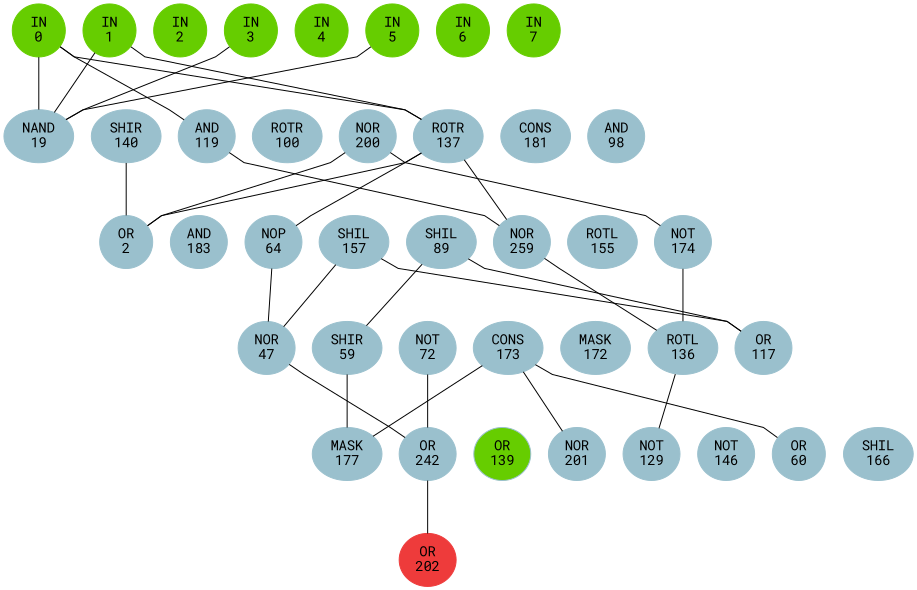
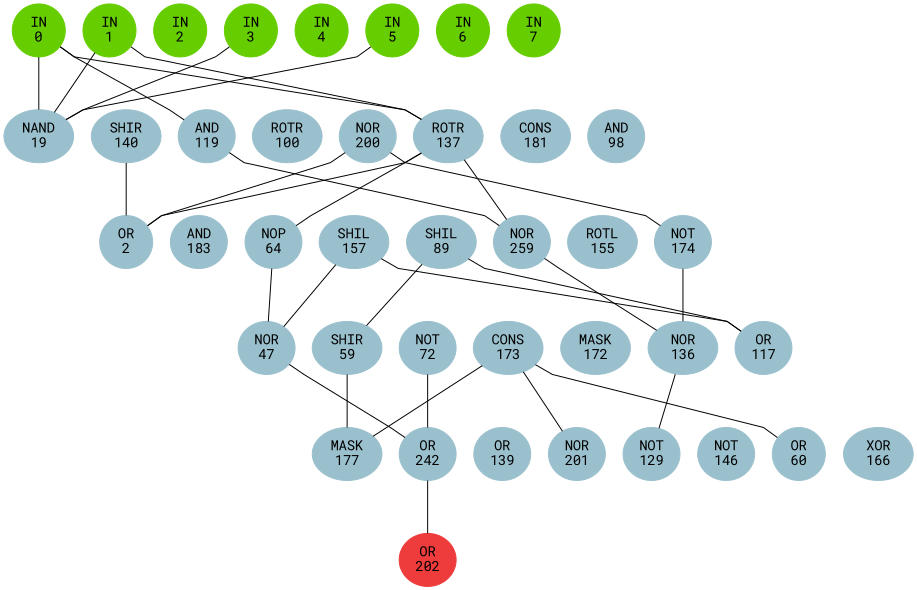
node "ROTL 136": label "ROTL 136" -> "NOR 136"
node "OR 139": fillcolor chartreuse3 -> lightblue3
node "SHIL 166": label "SHIL 166" -> "XOR 166"
